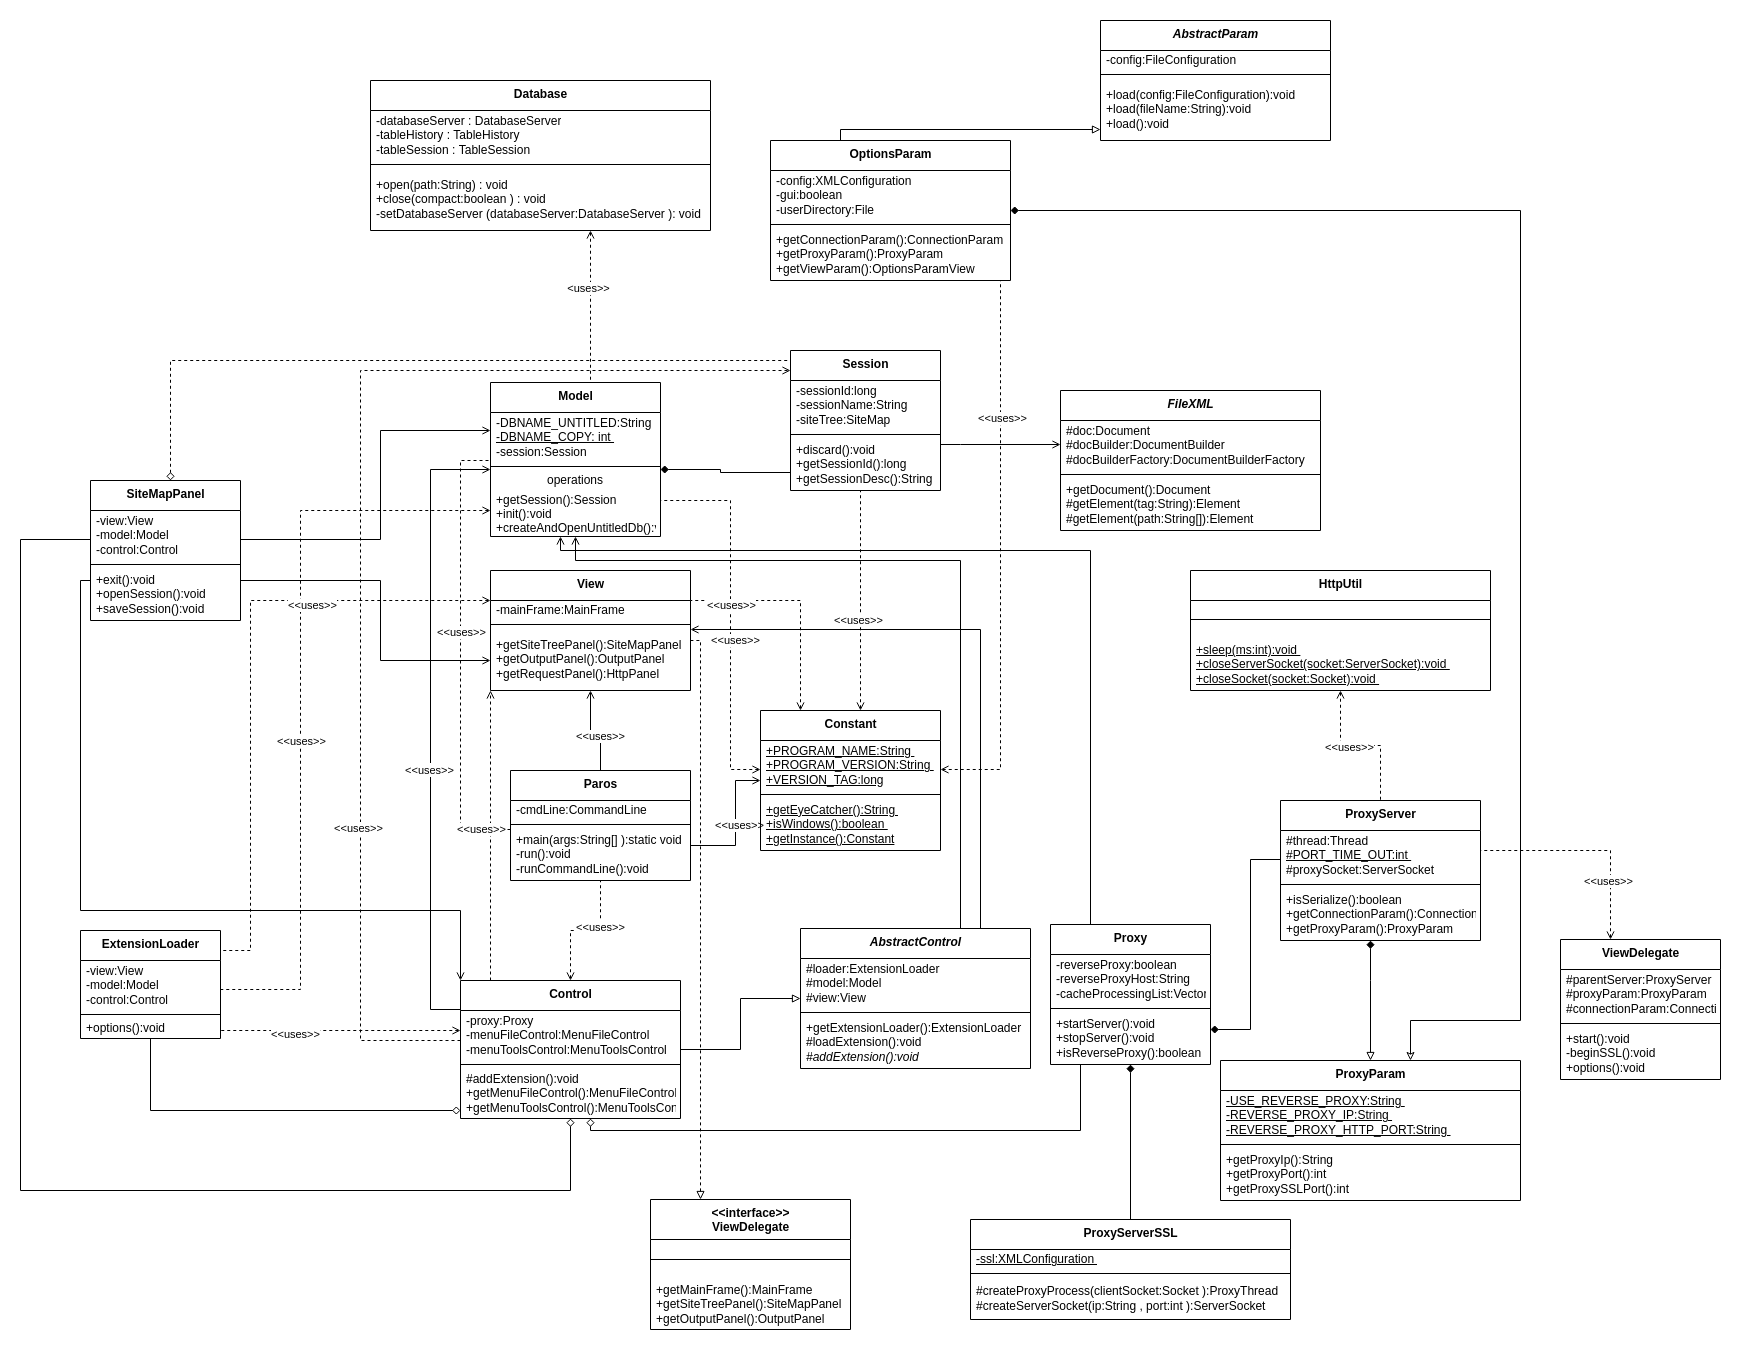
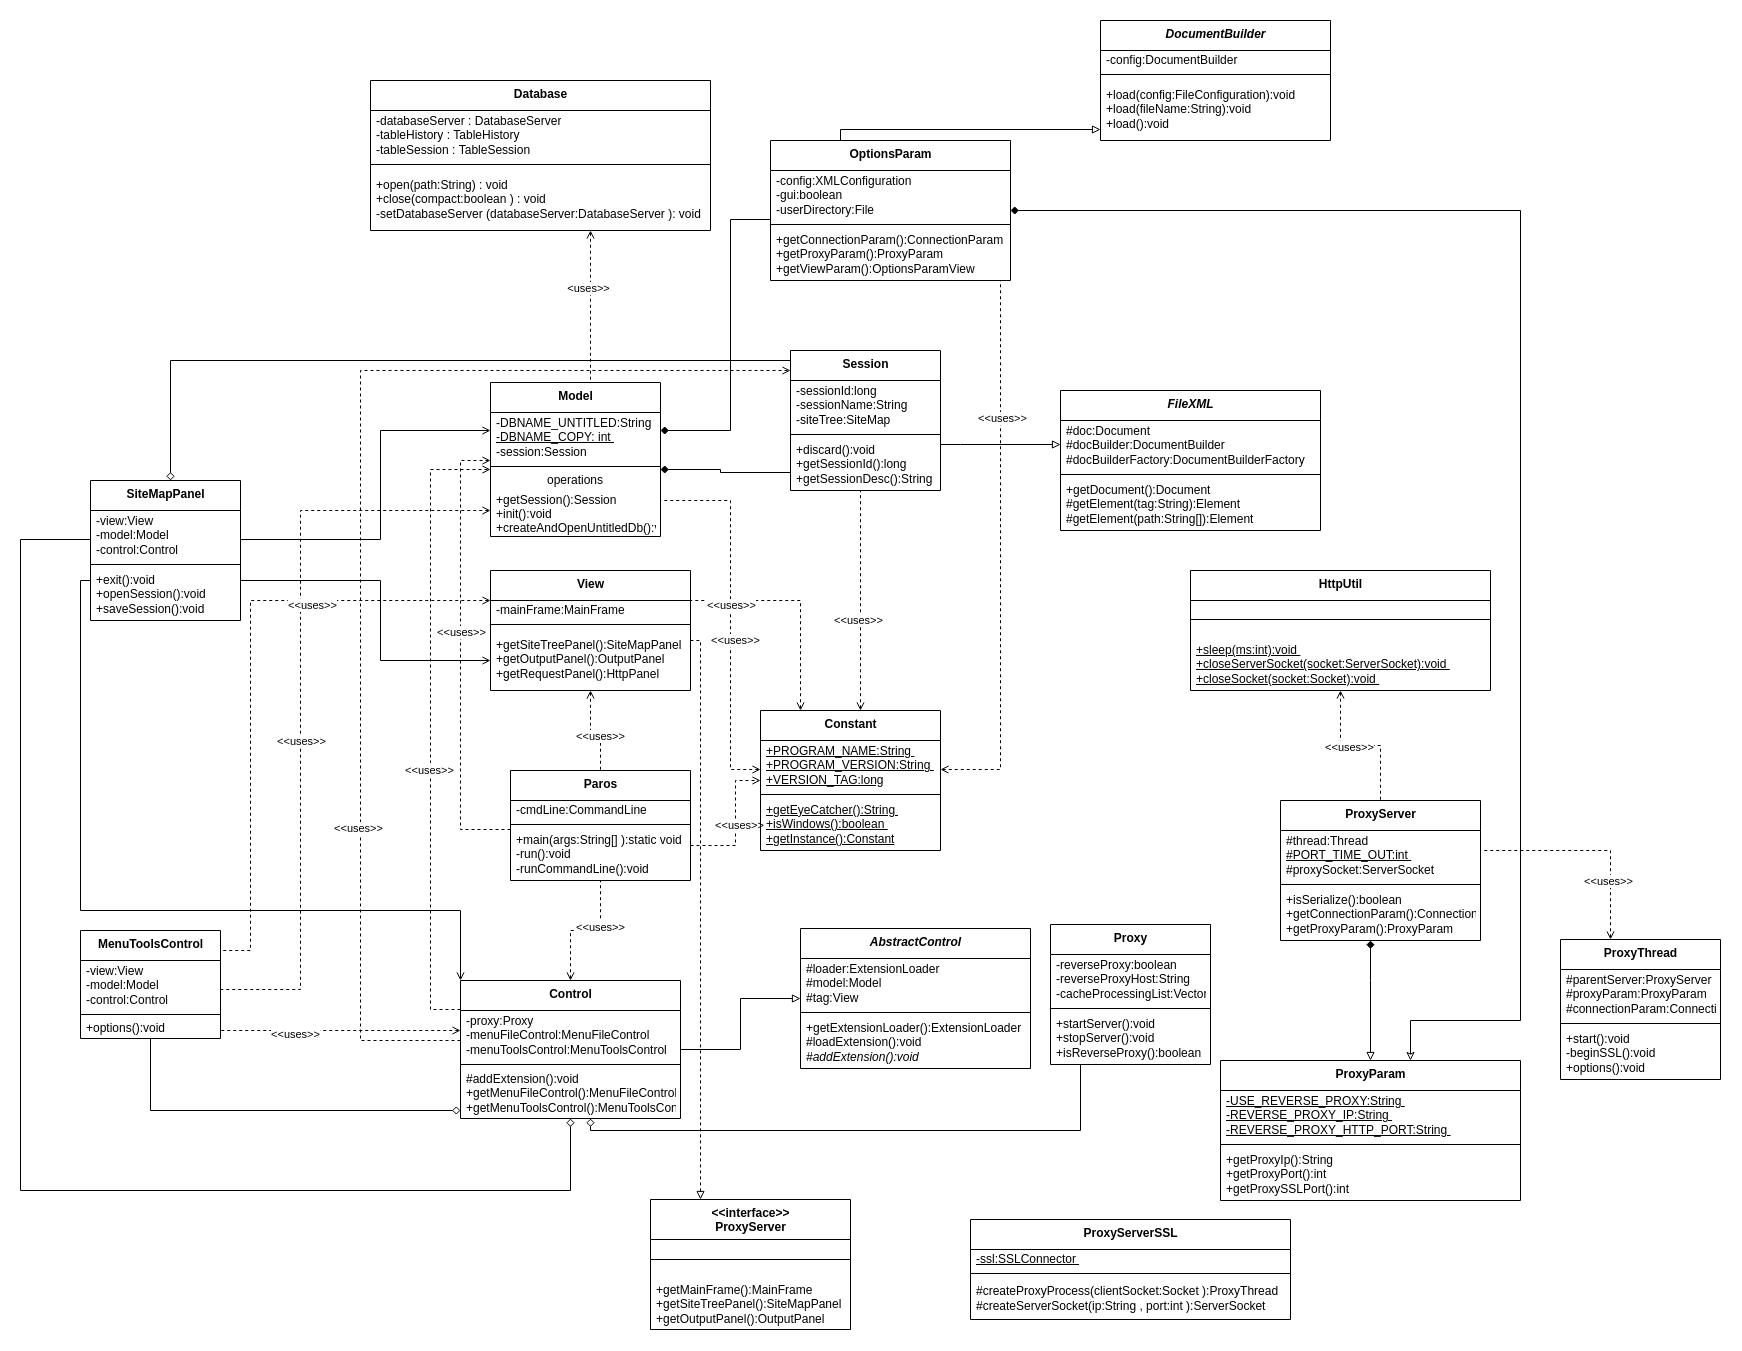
node "AbstractParam": label "AbstractParam" -> "DocumentBuilder"
node "-config:FileConfiguration": label "-config:FileConfiguration" -> "-config:DocumentBuilder"
edge "OptionsParam" -> "Model": added
edge "Session" -> "SiteMapPanel": style dashed -> solid
edge "Session" -> "FileXML": arrowhead open -> block
edge "Model" -- "Paros": arrowhead none -> open
edge "Proxy" -> "Model": removed
edge "AbstractControl" -> "Model": removed
edge "Control" -> "Model": style solid -> dashed
edge "AbstractControl" -> "View": removed
edge "Paros" -> "View": style solid -> dashed
edge "Paros" -> "Constant": style solid -> dashed
edge "Control" -> "View": removed, label "<<uses>>"
node "ExtensionLoader": label "ExtensionLoader" -> "MenuToolsControl"
edge "ProxyServer" -> "Proxy": removed
node "ViewDelegate": label "ViewDelegate" -> "ProxyThread"
node "#loader:ExtensionLoader #model:Model #view:View": label "#loader:ExtensionLoader #model:Model #view:View" -> "#loader:ExtensionLoader #model:Model #tag:View"
edge "ProxyServerSSL" -> "Proxy": removed
node "<<interface>> ViewDelegate": label "<<interface>> ViewDelegate" -> "<<interface>> ProxyServer"
node "-ssl:XMLConfiguration": label "-ssl:XMLConfiguration" -> "-ssl:SSLConnector"
